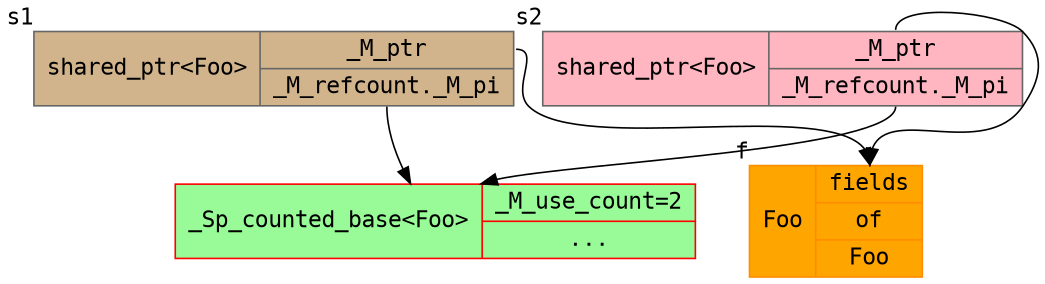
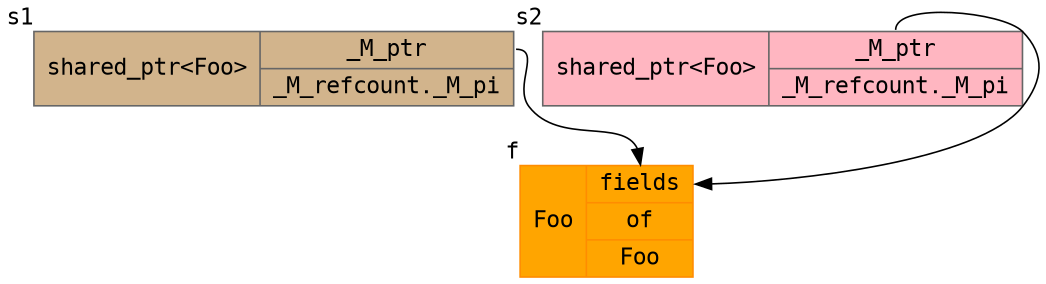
node "_Sp_counted_base<Foo>": removed
